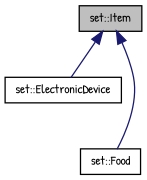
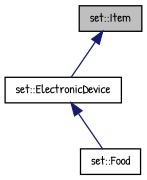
edge "set::Food" -> "set::Item": now "set::Food" -> "set::ElectronicDevice"
